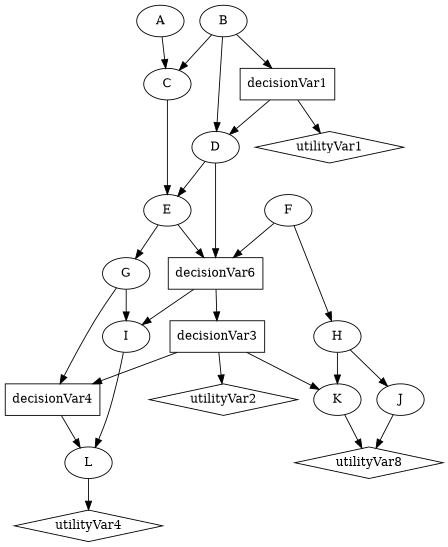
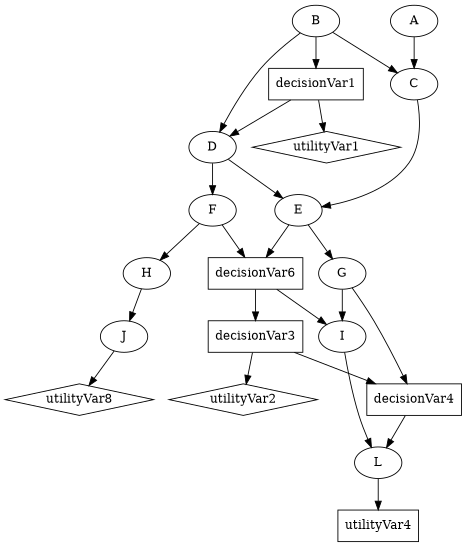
edge "D" -> "decisionVar6": now "D" -> "F"
node "K": removed
node "utilityVar4": shape diamond -> box
